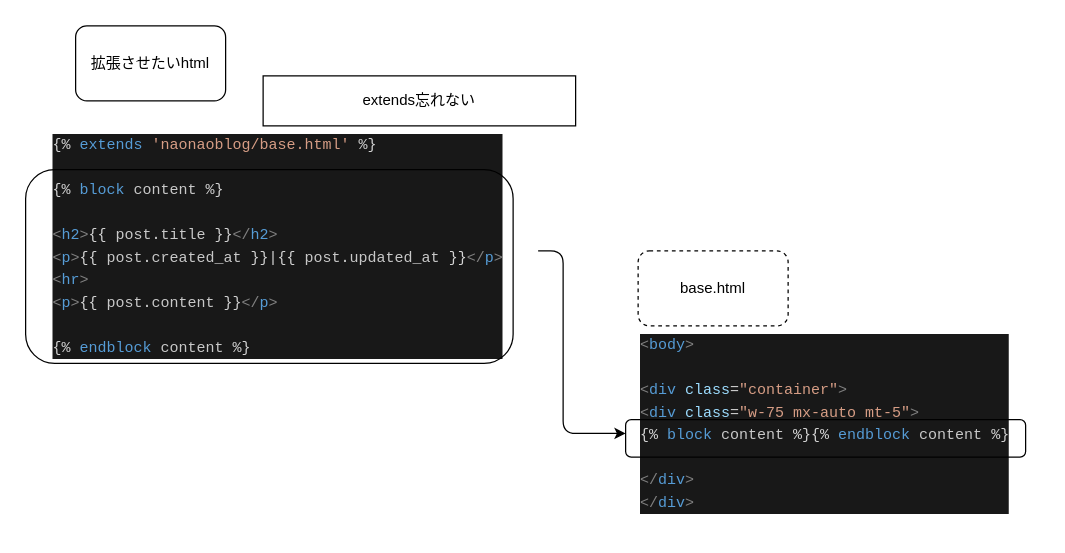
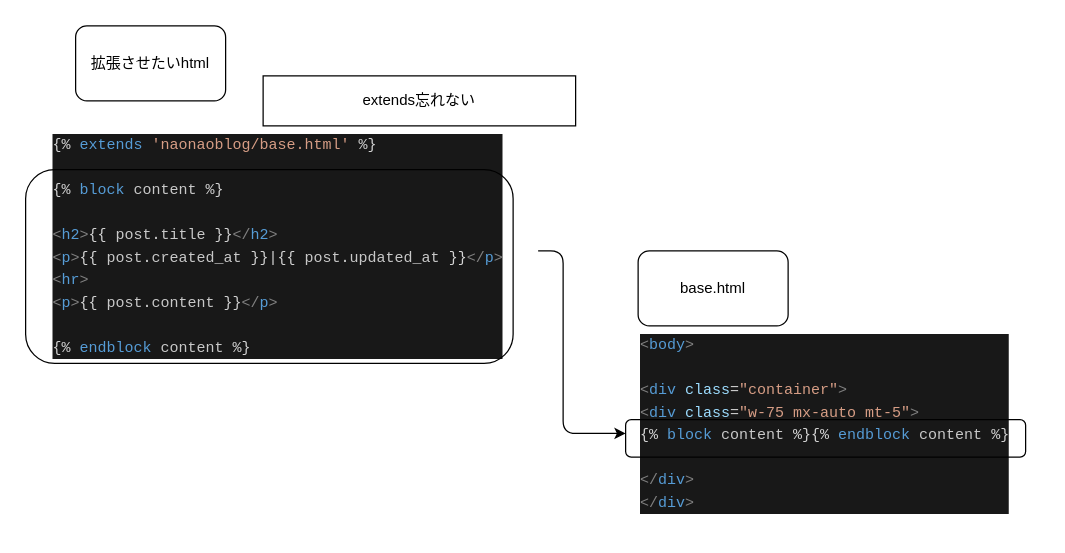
node "base.html": style dashed -> solid
